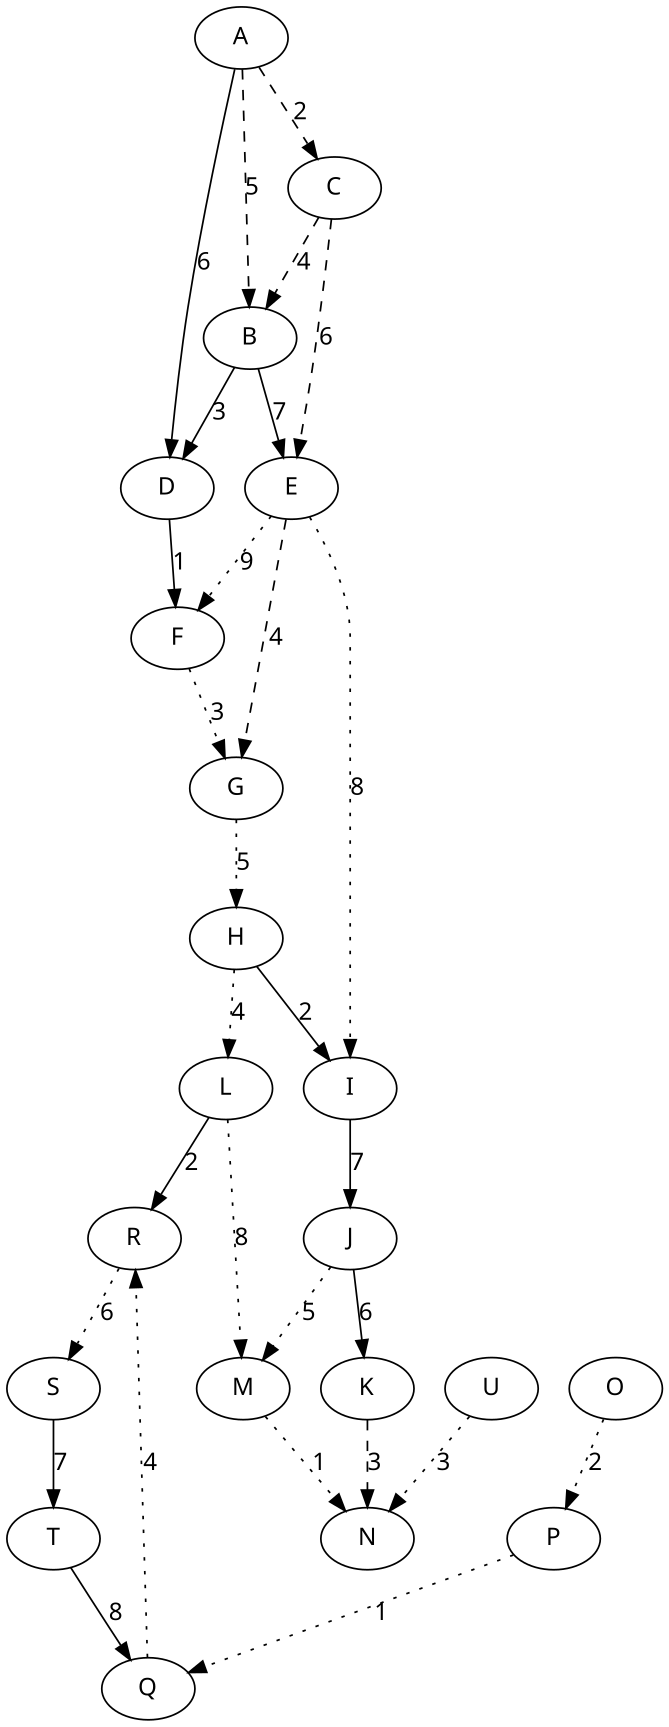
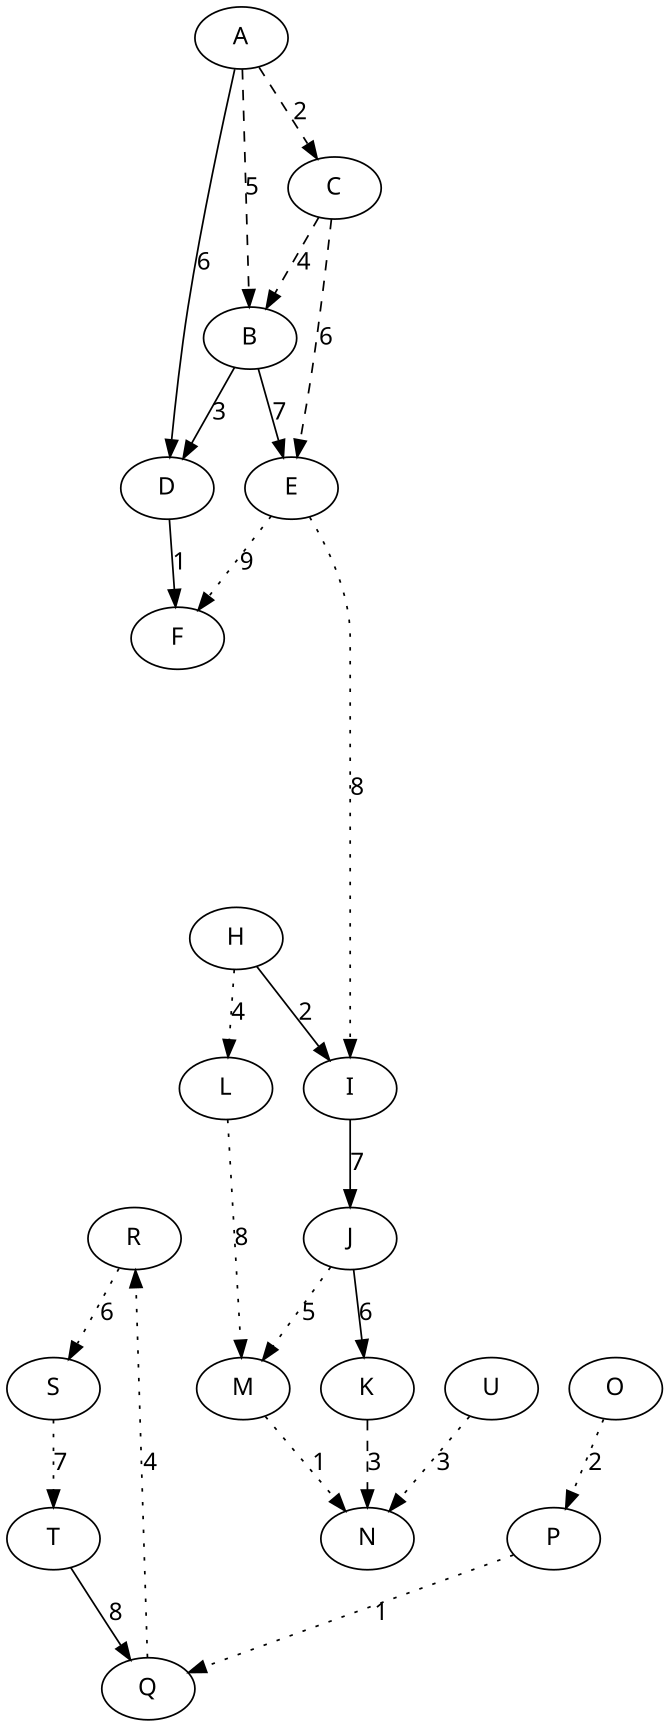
node "G": removed
edge "L" -> "R": removed, label "2"
edge "S" -> "T": style solid -> dotted
